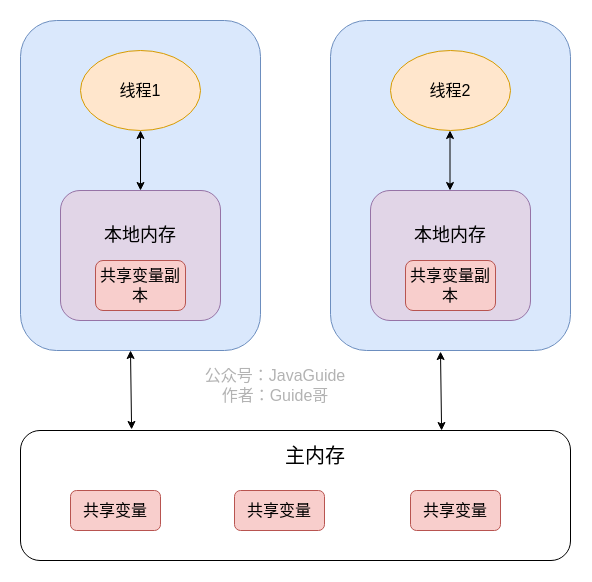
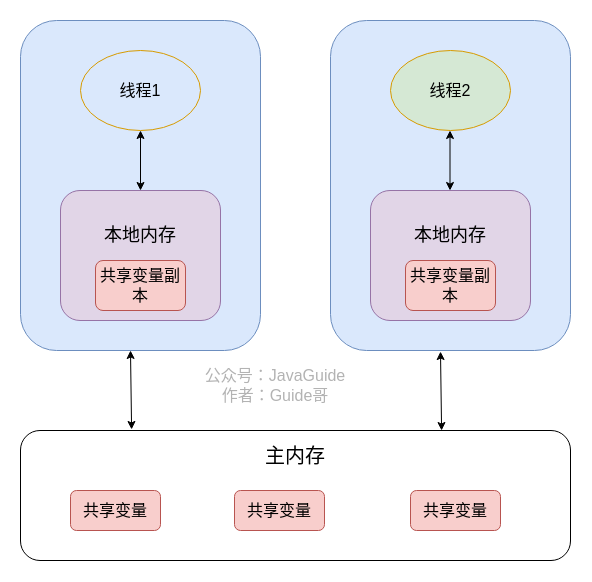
node "线程1": fillcolor #ffe6cc -> #dae8fc
node "线程2": fillcolor #ffe6cc -> #d5e8d4
node "主内存": moved (316, 456) -> (296, 456)
